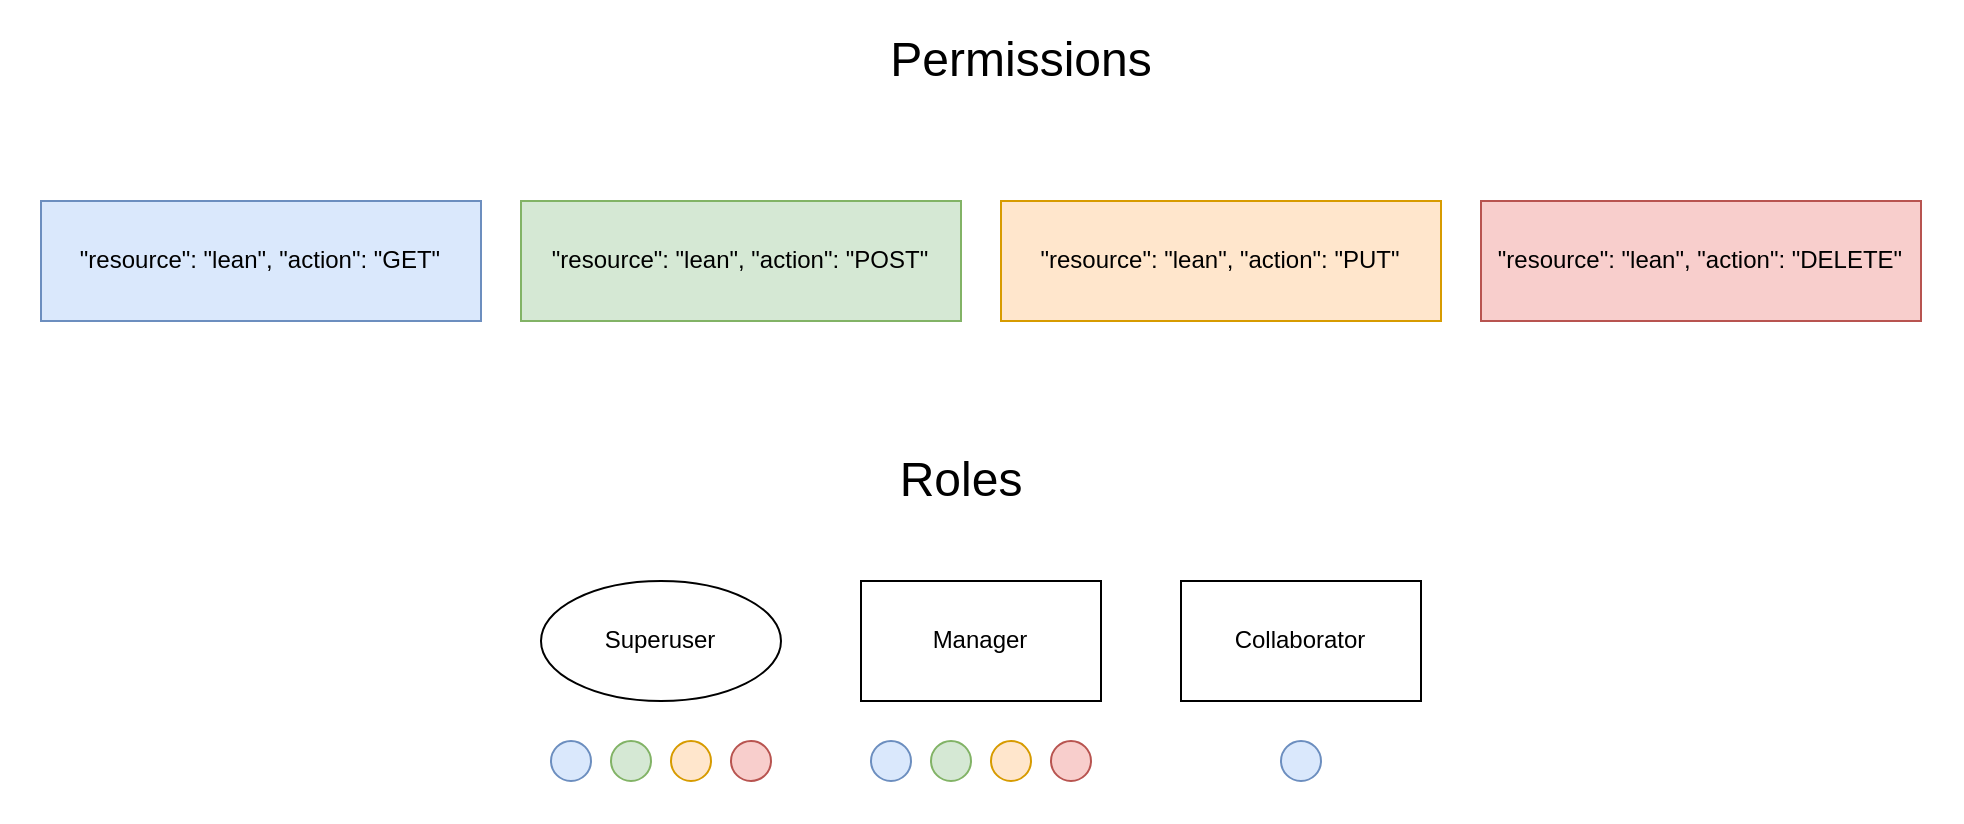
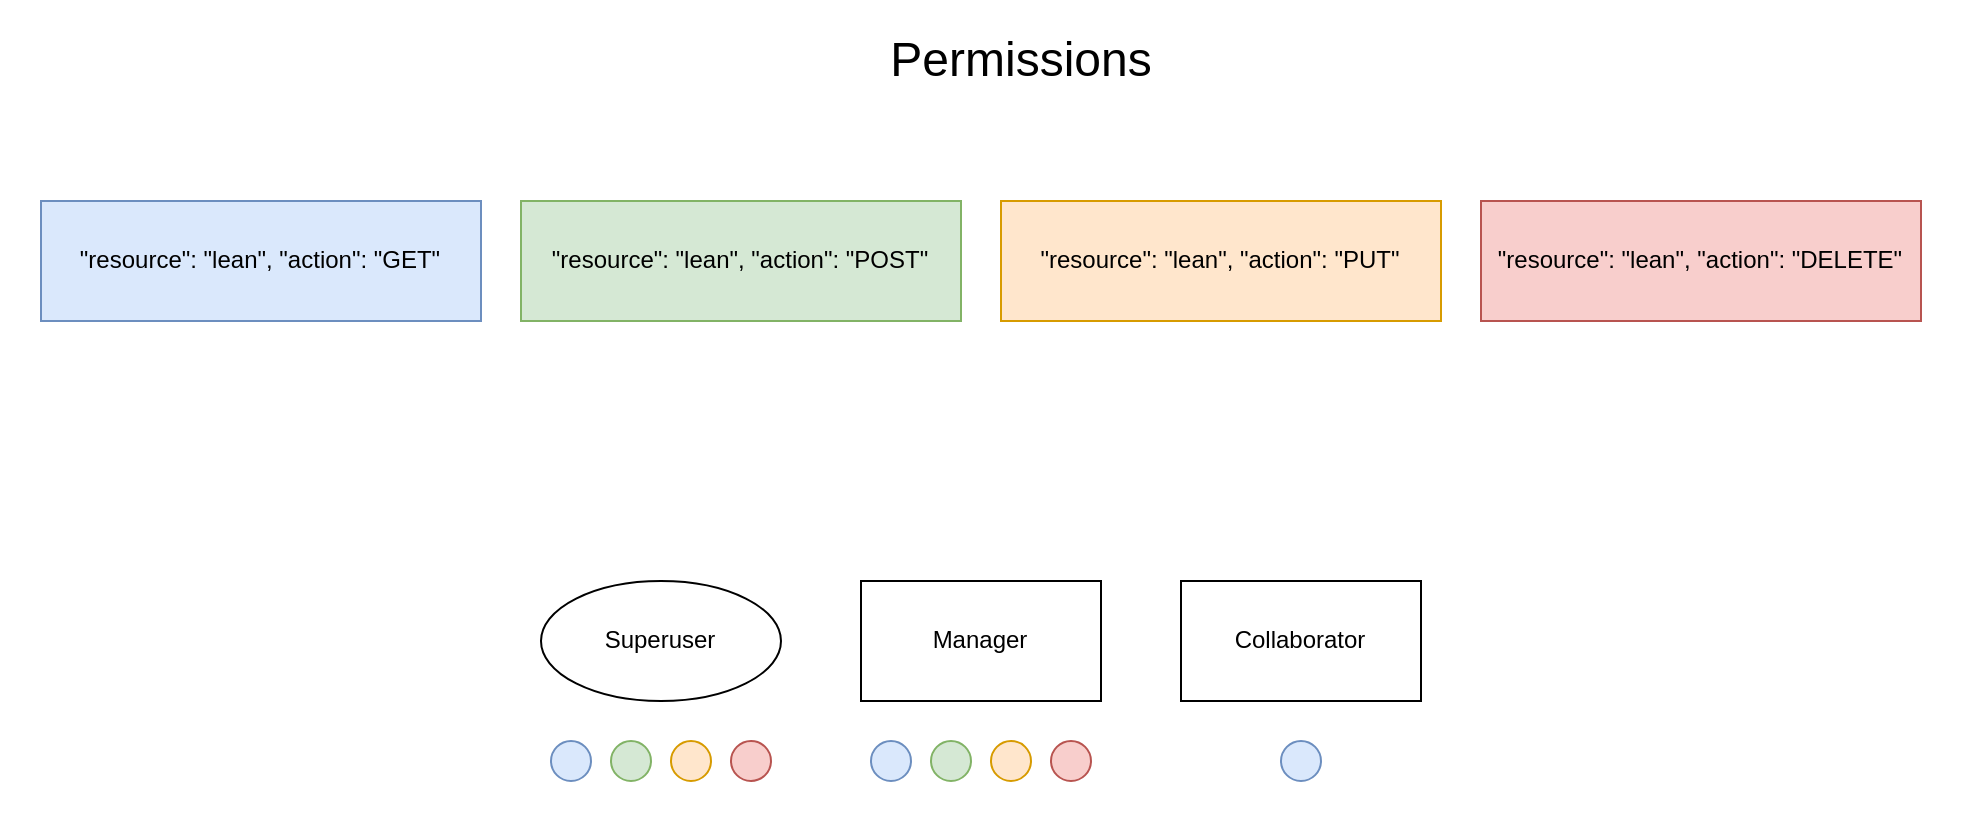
node "Roles": removed
